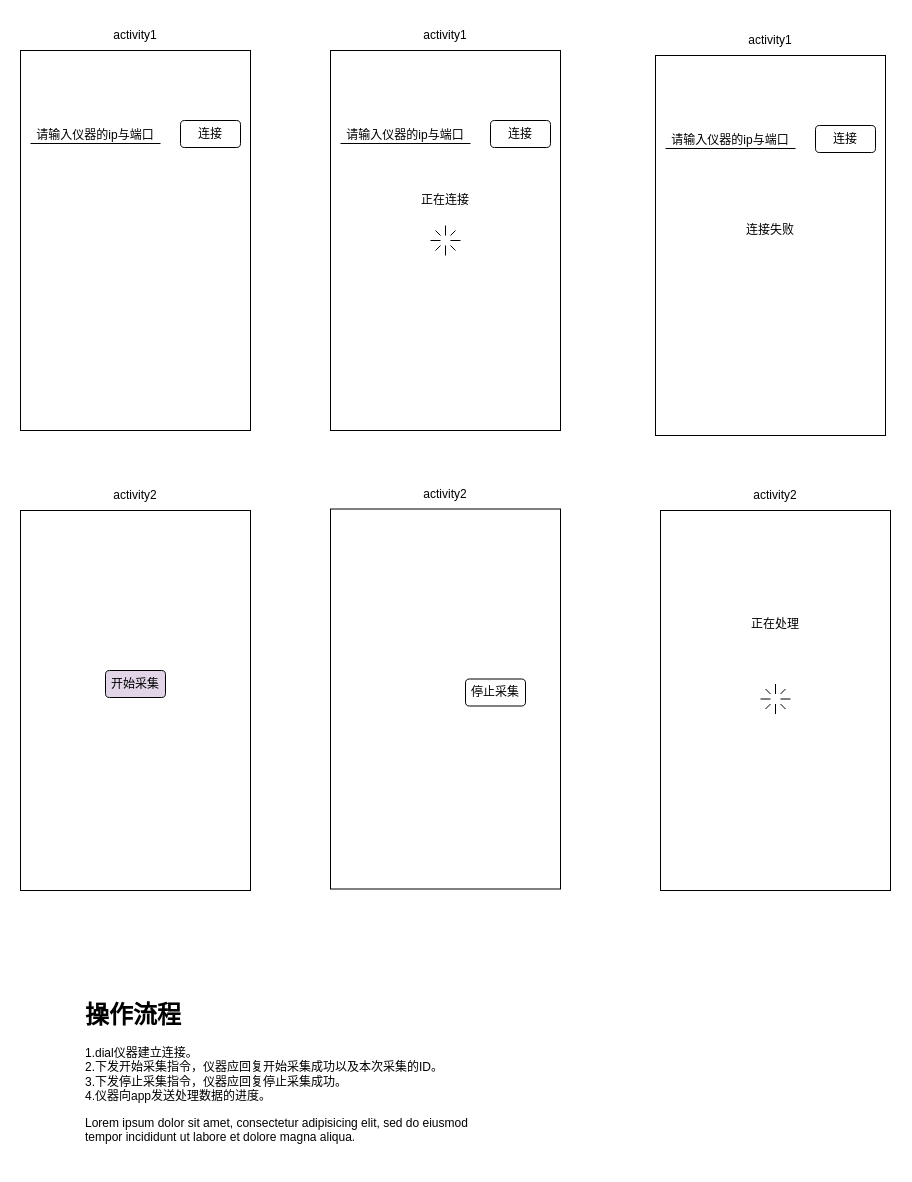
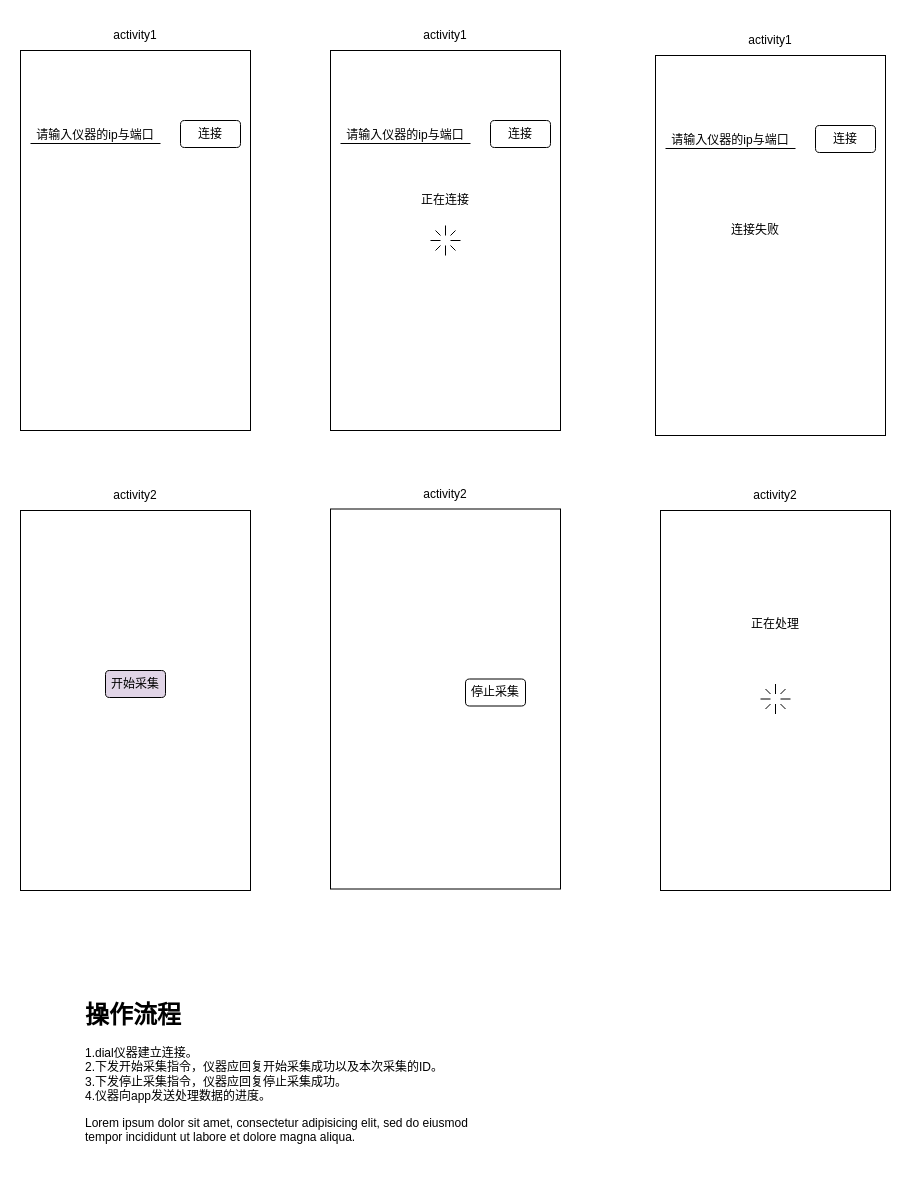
node "连接失败": moved (771, 231) -> (756, 231)
